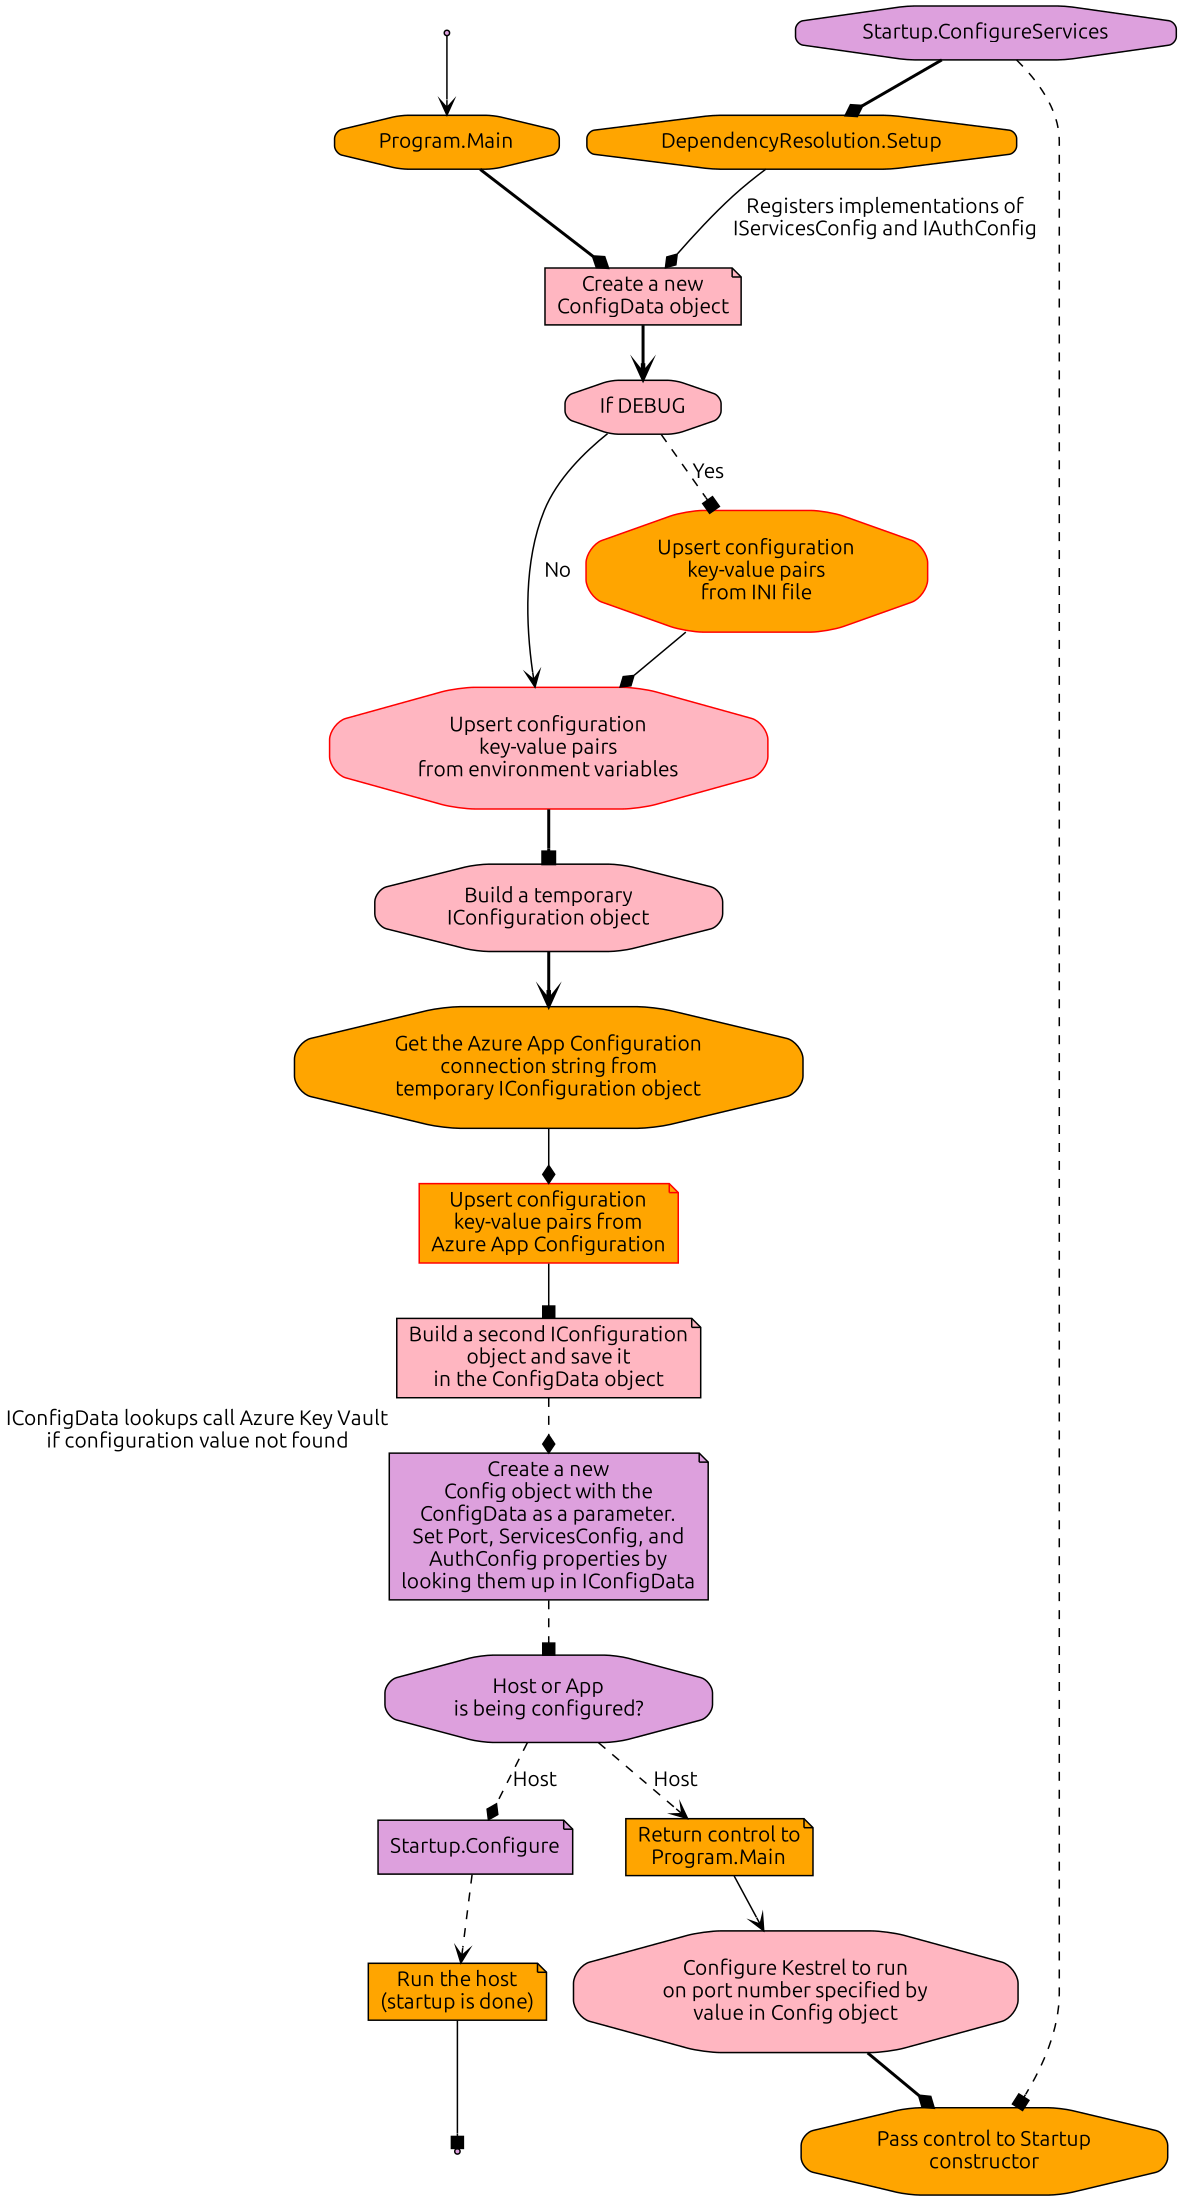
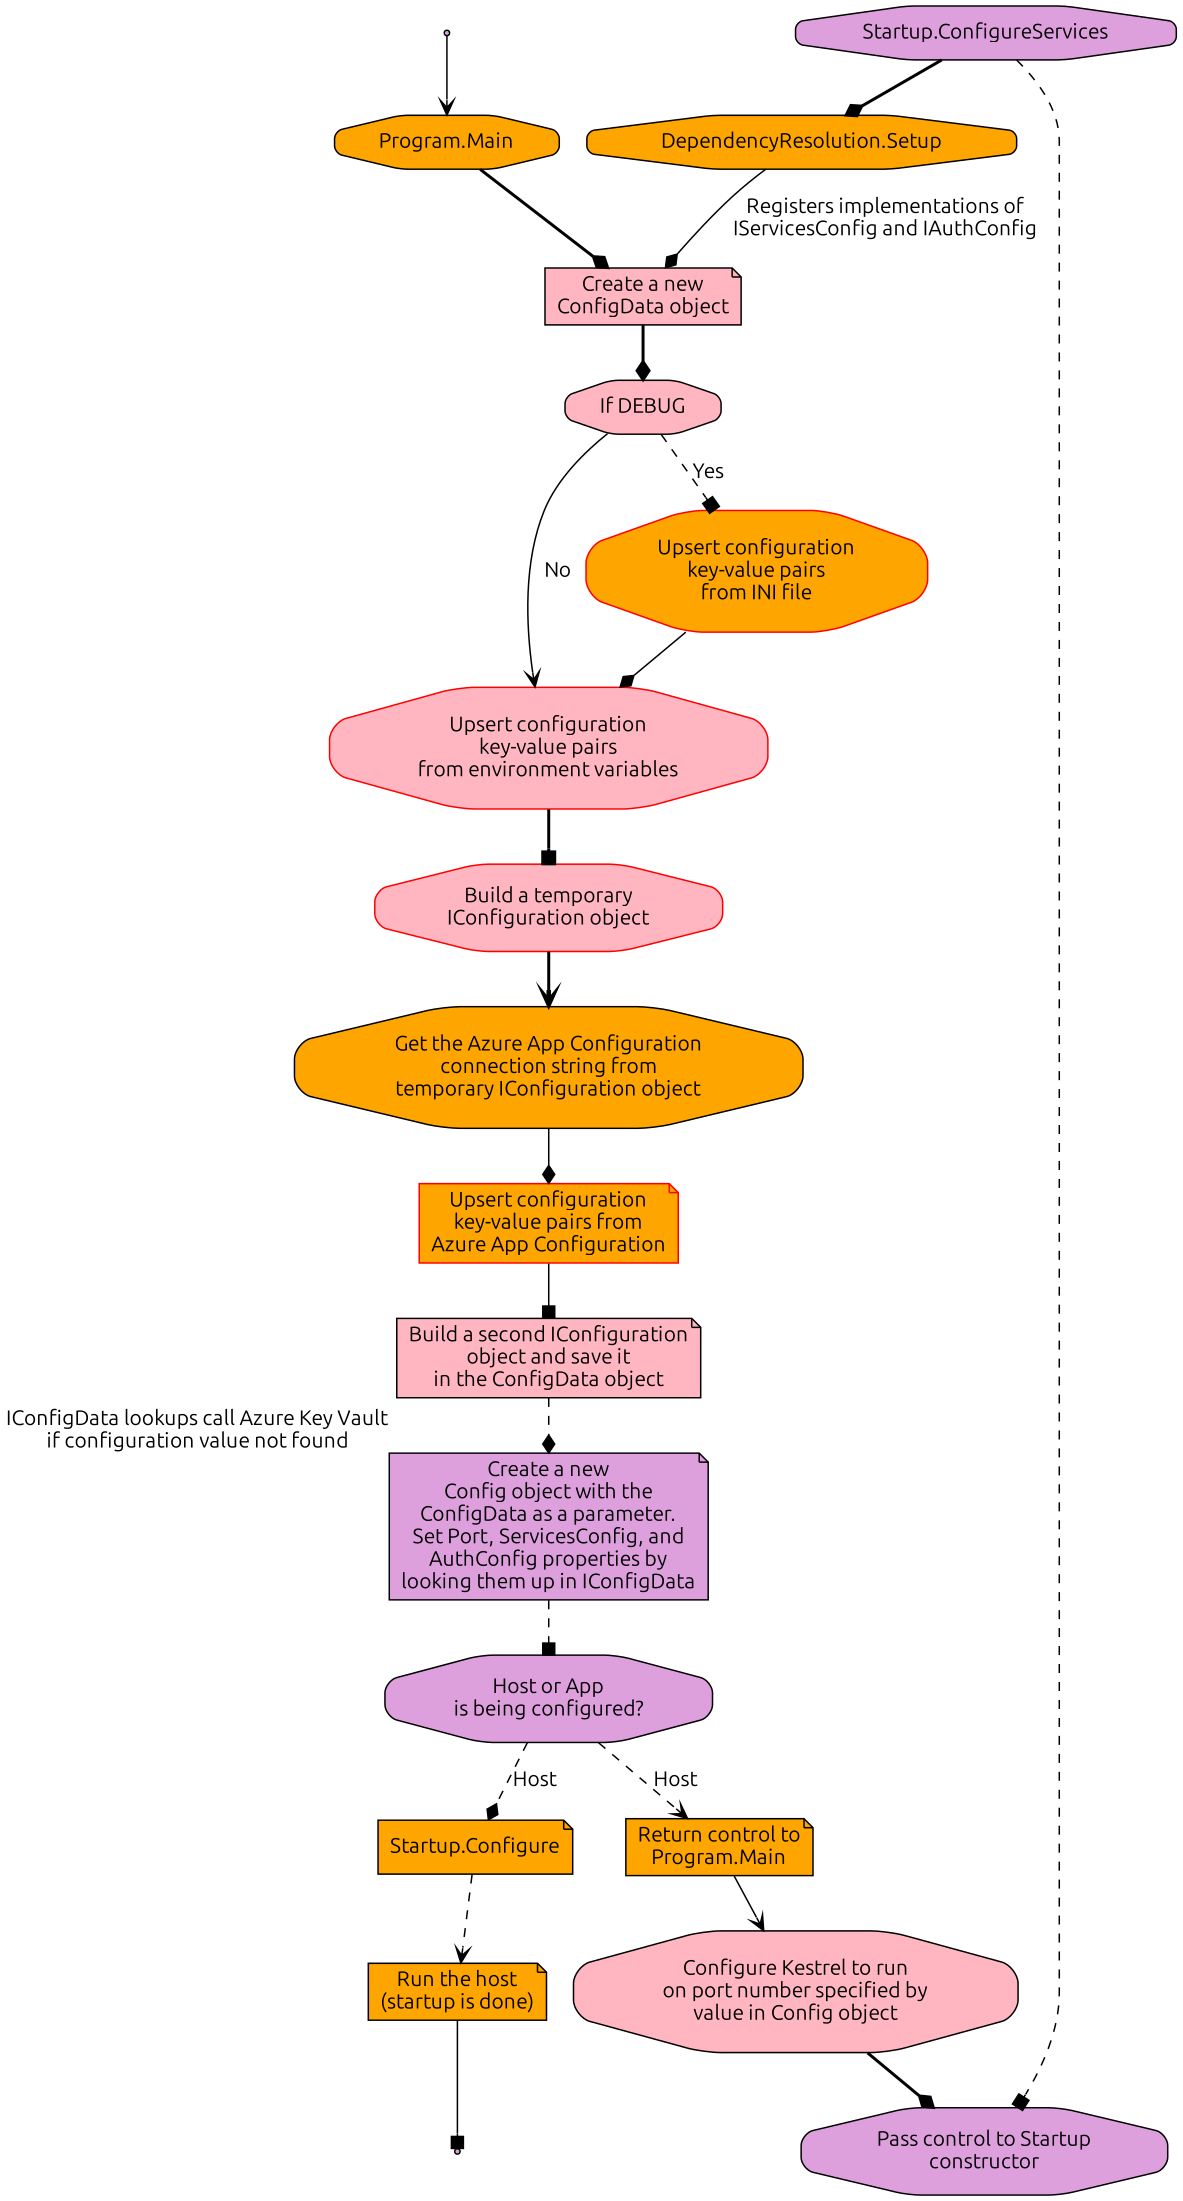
edge "Create a new ConfigData object" -> "If DEBUG": arrowhead vee -> diamond
node "Build a temporary IConfiguration object": color black -> red
node "Startup.Configure": fillcolor plum -> orange
node "Pass control to Startup constructor": fillcolor orange -> plum
